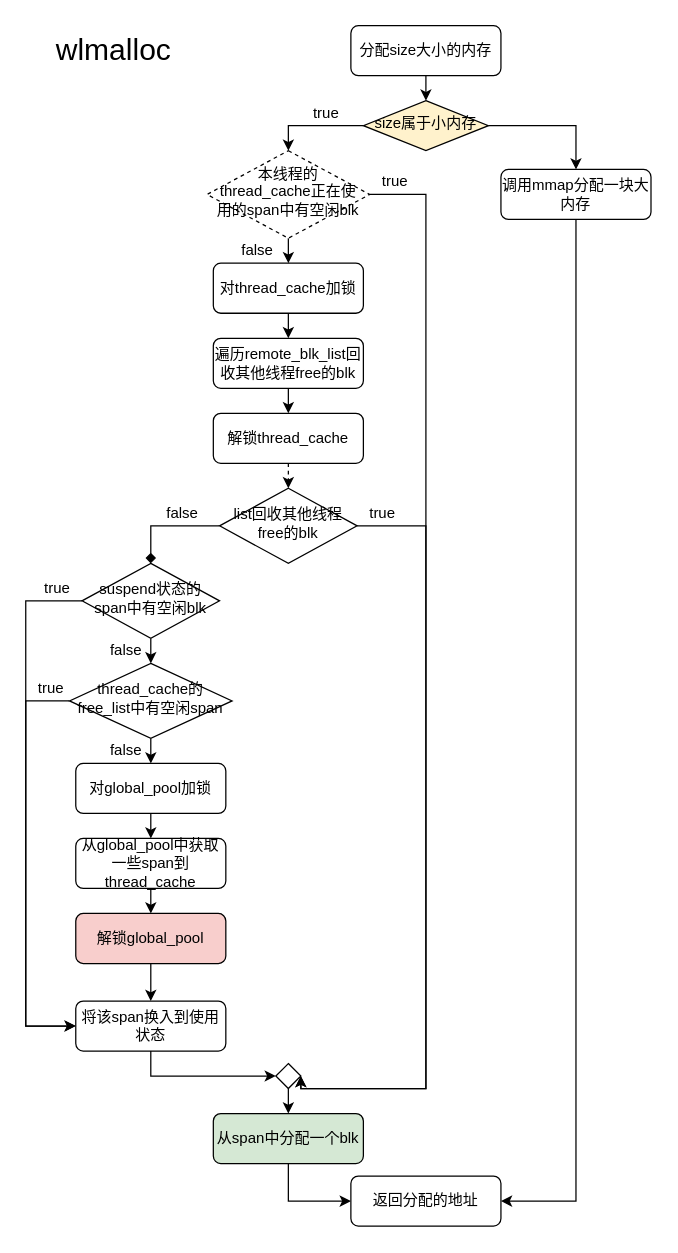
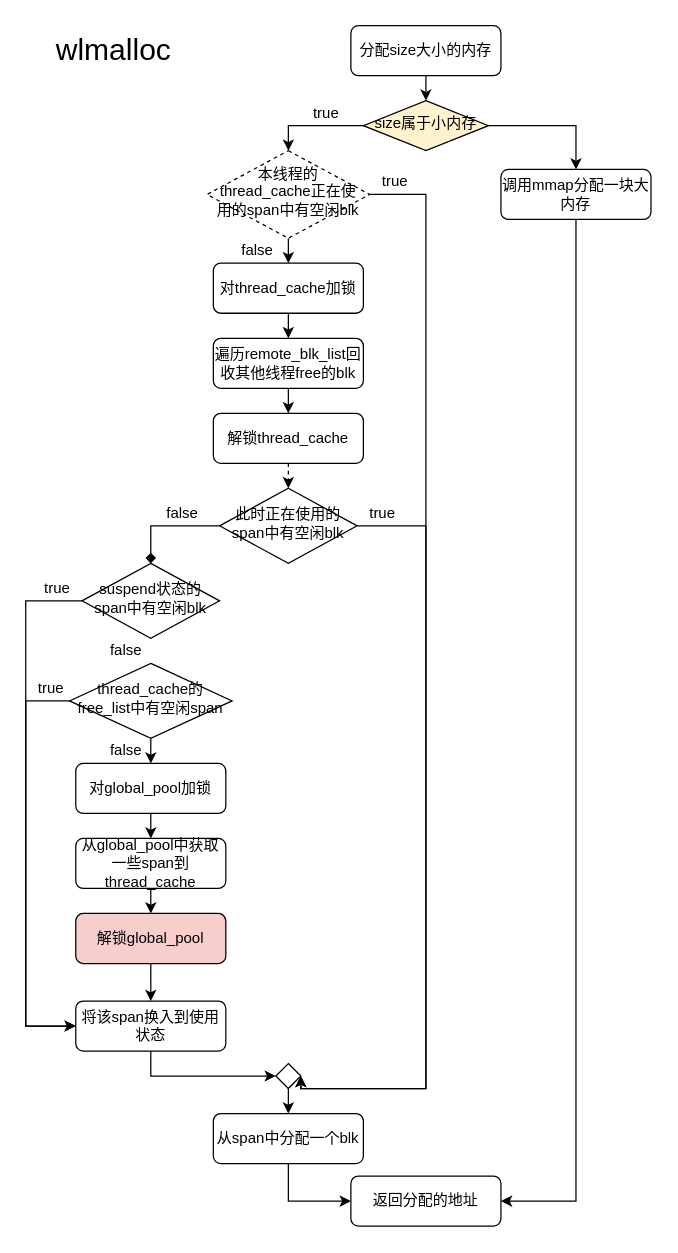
node "list回收其他线程free的blk": label "list回收其他线程free的blk" -> "此时正在使用的span中有空闲blk"
edge "suspend状态的span中有空闲blk" -> "thread_cache的free_list中有空闲span": removed
node "从span中分配一个blk": fillcolor #d5e8d4 -> #ffffff
